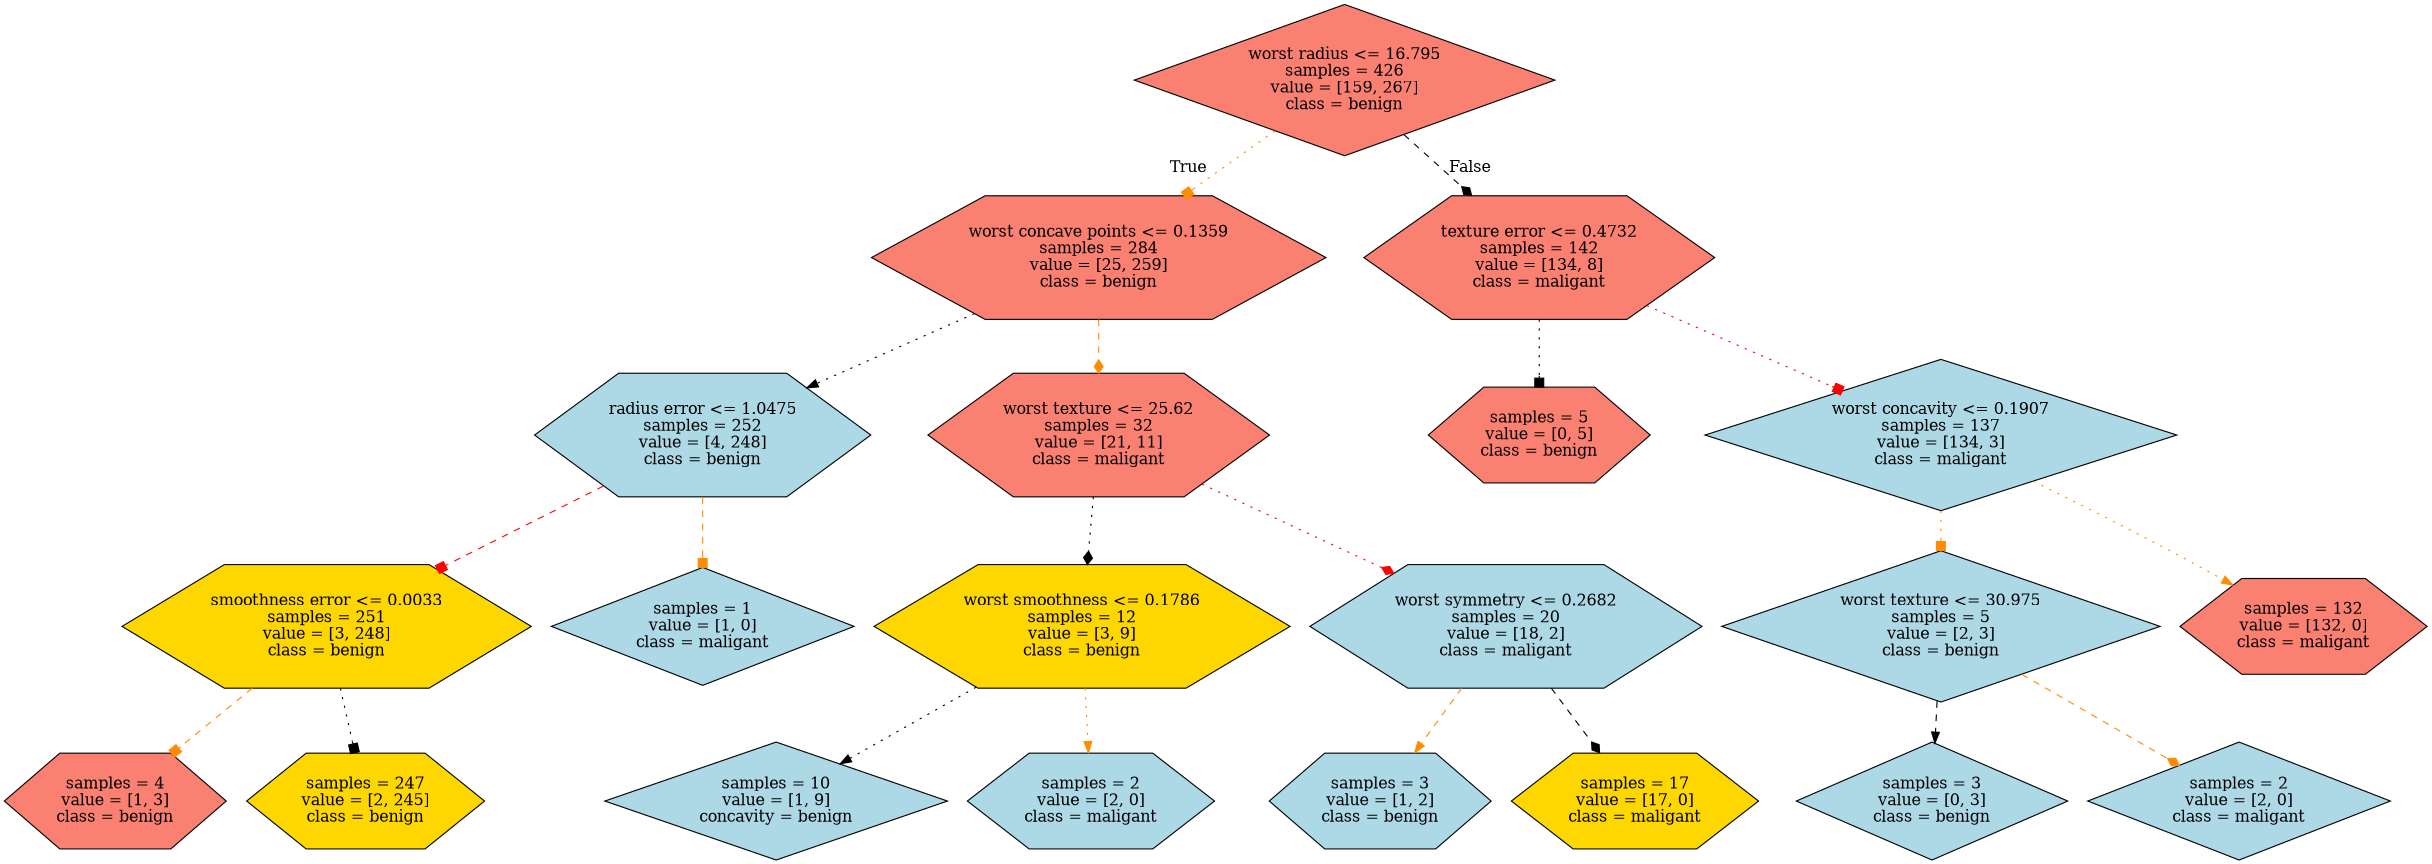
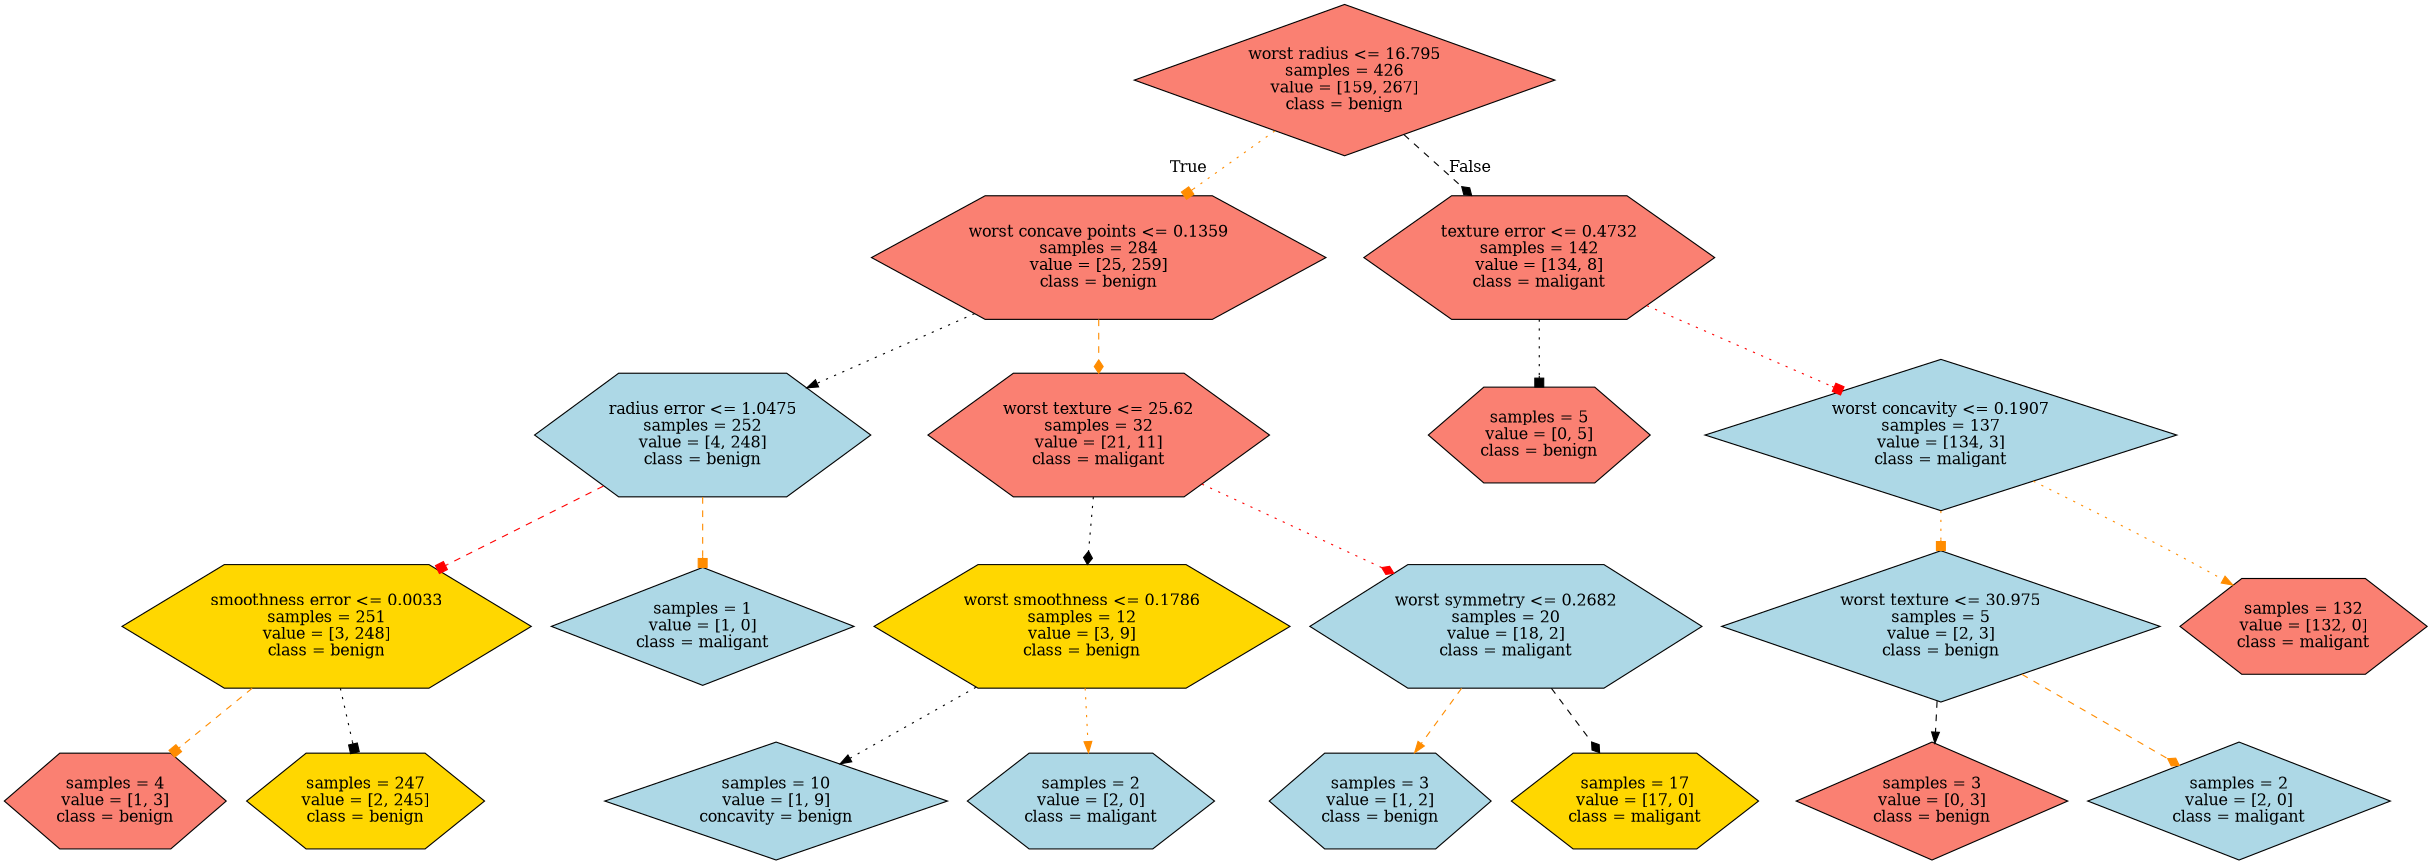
node "samples = 3 value = [0, 3] class = benign": fillcolor lightblue -> salmon
